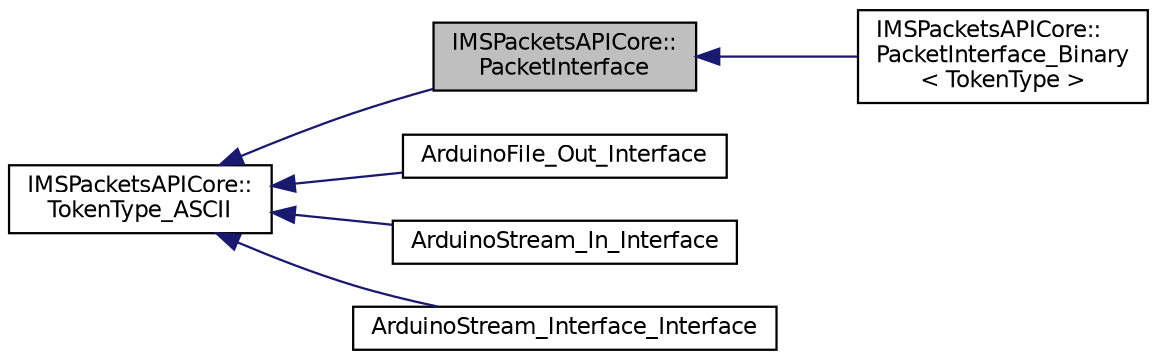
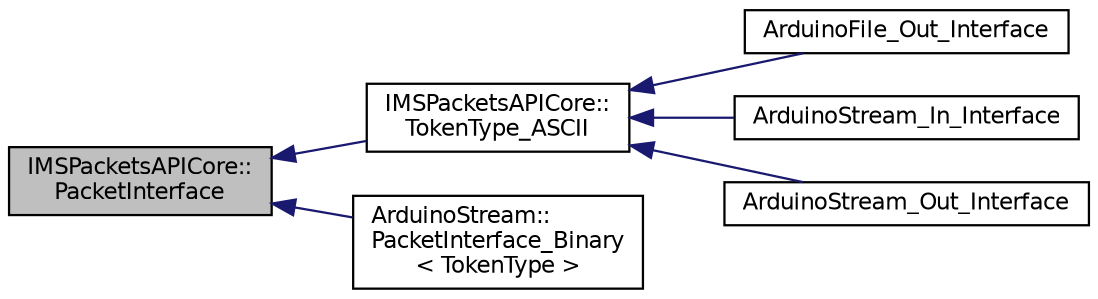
node "IMSPacketsAPICore:: PacketInterface_Binary < TokenType >": label "IMSPacketsAPICore:: PacketInterface_Binary < TokenType >" -> "ArduinoStream:: PacketInterface_Binary < TokenType >"
edge "IMSPacketsAPICore:: PacketInterface" -> "IMSPacketsAPICore:: TokenType_ASCII": reversed
node "ArduinoStream_Interface_Interface": label "ArduinoStream_Interface_Interface" -> "ArduinoStream_Out_Interface"
